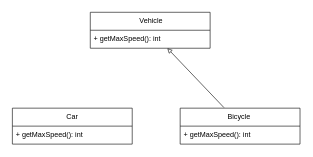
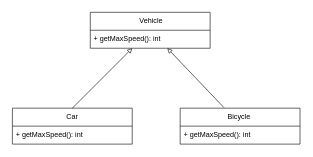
edge "Car" -> "Vehicle": added
